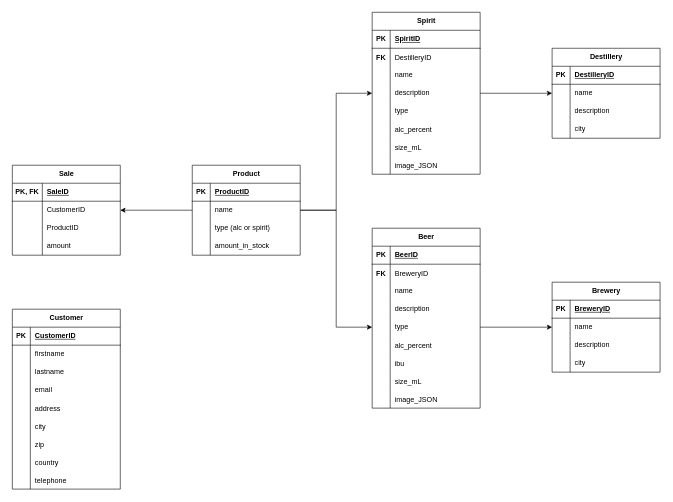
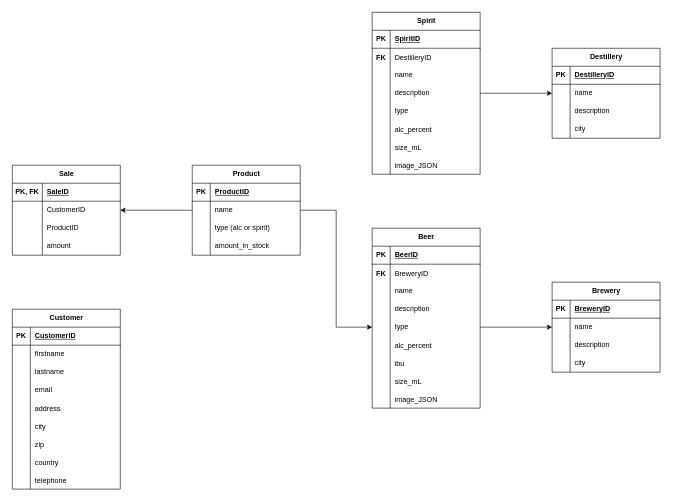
edge "Product" -> "Spirit": removed
